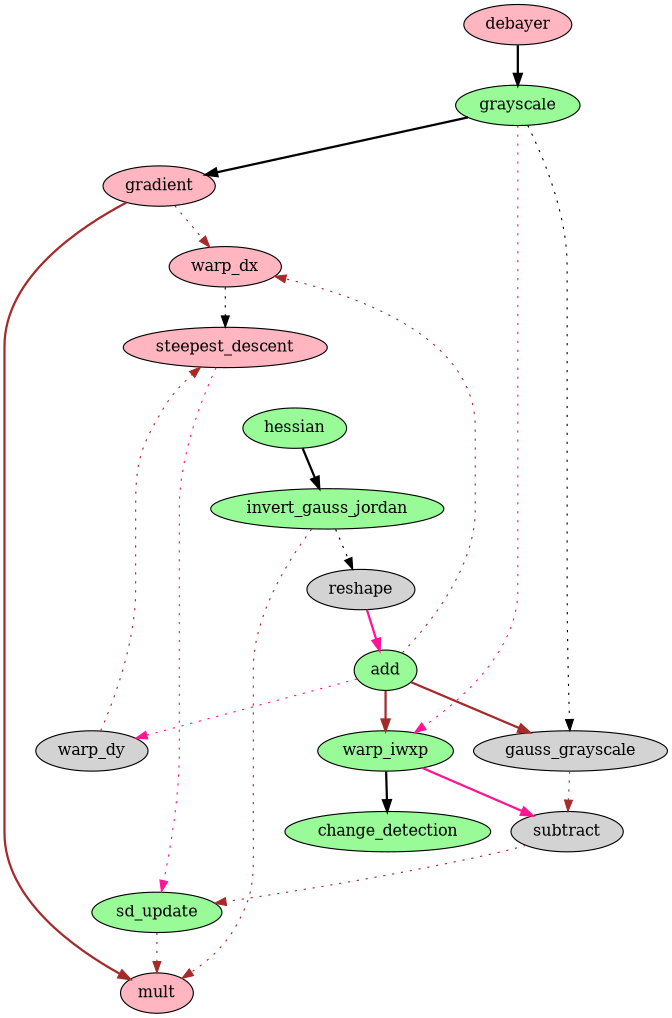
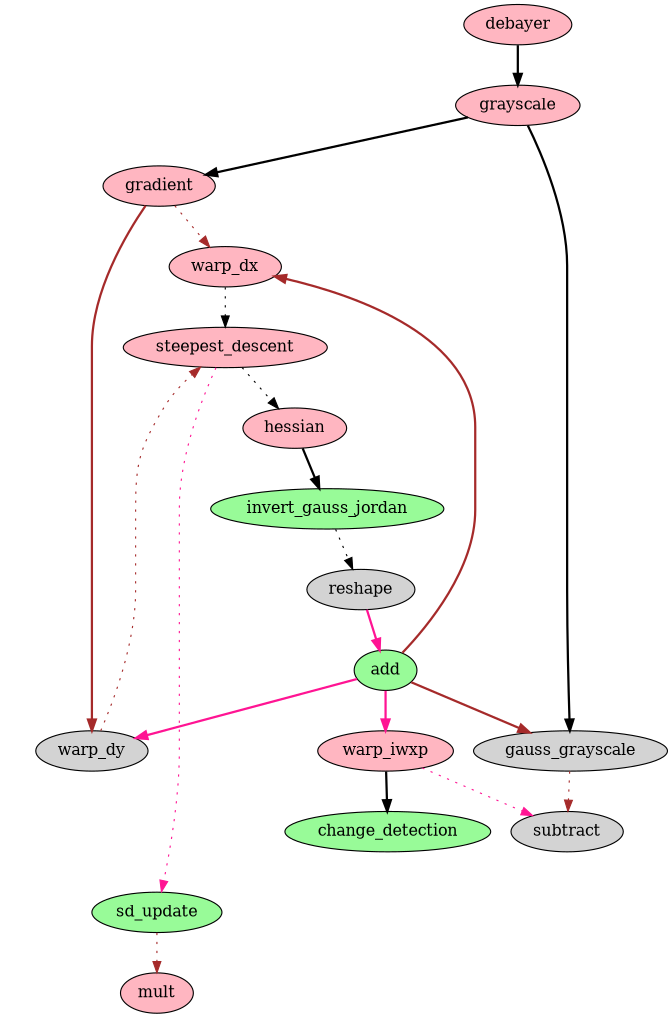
node "grayscale": fillcolor palegreen -> lightpink
edge "steepest_descent" -> "hessian": added
edge "grayscale" -> "gauss_grayscale": style dotted -> bold
edge "add" -> "warp_dx": style dotted -> bold
node "hessian": fillcolor palegreen -> lightpink
edge "grayscale" -> "warp_iwxp": removed
edge "gradient" -> "mult": now "gradient" -> "warp_dy"
edge "add" -> "warp_dy": style dotted -> bold
edge "add" -> "warp_iwxp": color brown -> deeppink
node "warp_iwxp": fillcolor palegreen -> lightpink
edge "invert_gauss_jordan" -> "mult": removed
edge "warp_iwxp" -> "subtract": style bold -> dotted
edge "subtract" -> "sd_update": removed
